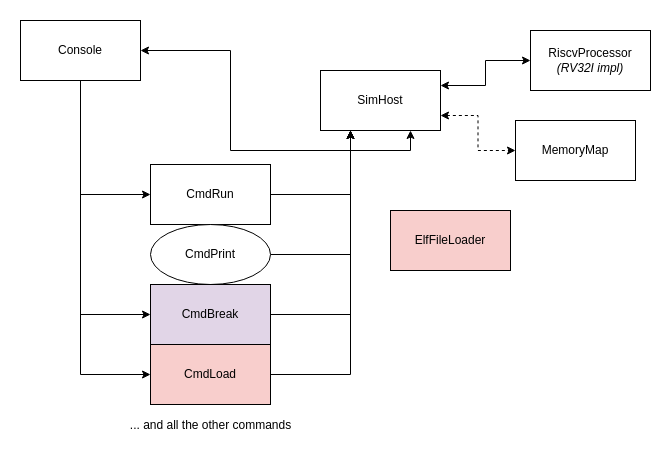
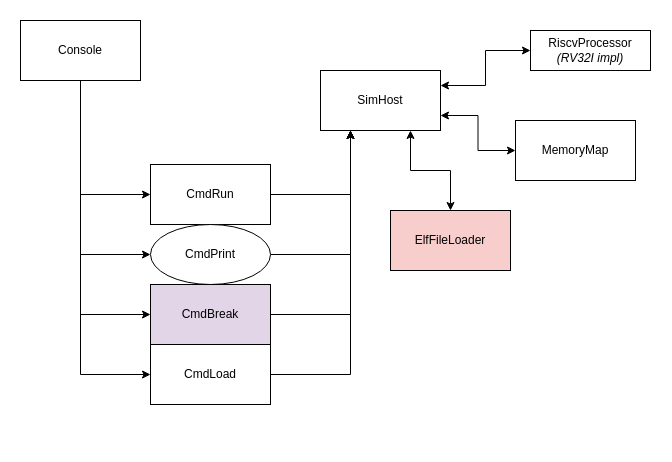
node "RiscvProcessor (RV32I impl)": size 120x60 -> 120x40
edge "SimHost" -- "MemoryMap": style dashed -> solid
edge "Console" -- "SimHost": now "ElfFileLoader" -- "SimHost"
edge "Console" -> "CmdPrint": added
node "CmdLoad": fillcolor #f8cecc -> #ffffff
node "... and all the other commands": removed
